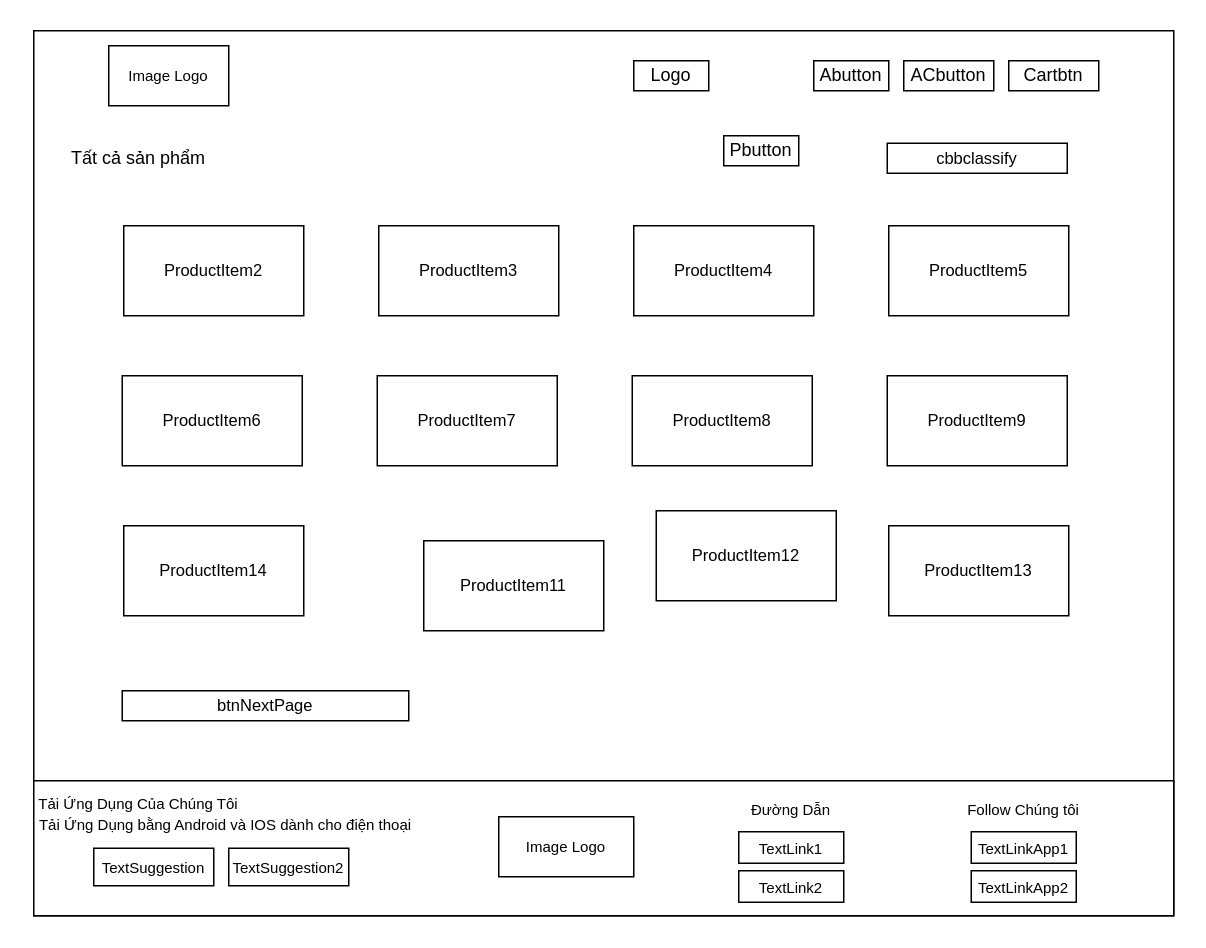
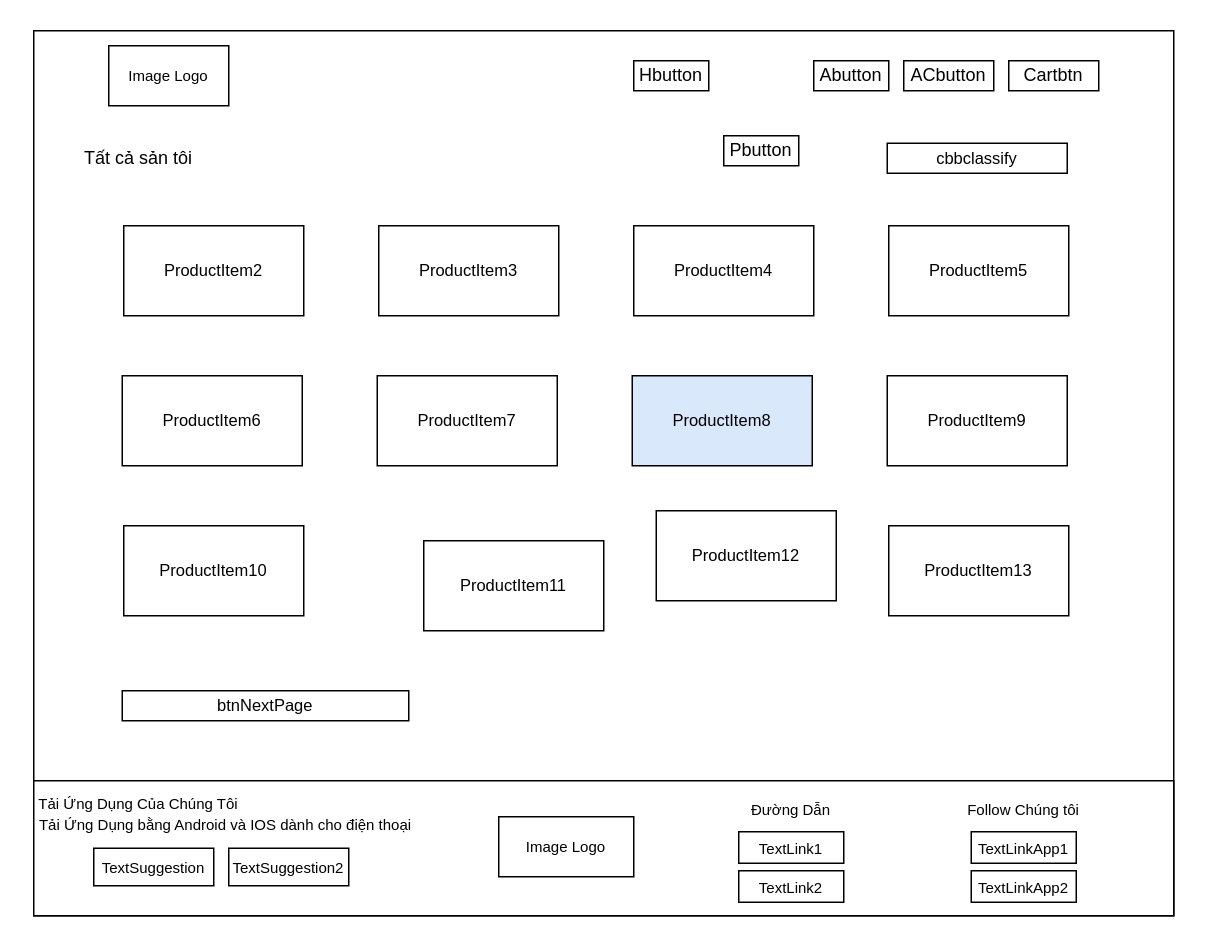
node "Logo": label "Logo" -> "Hbutton"
node "Tất cả sản phẩm": label "Tất cả sản phẩm" -> "Tất cả sản tôi"
node "ProductItem8": fillcolor #ffffff -> #dae8fc
node "ProductItem14": label "ProductItem14" -> "ProductItem10"
